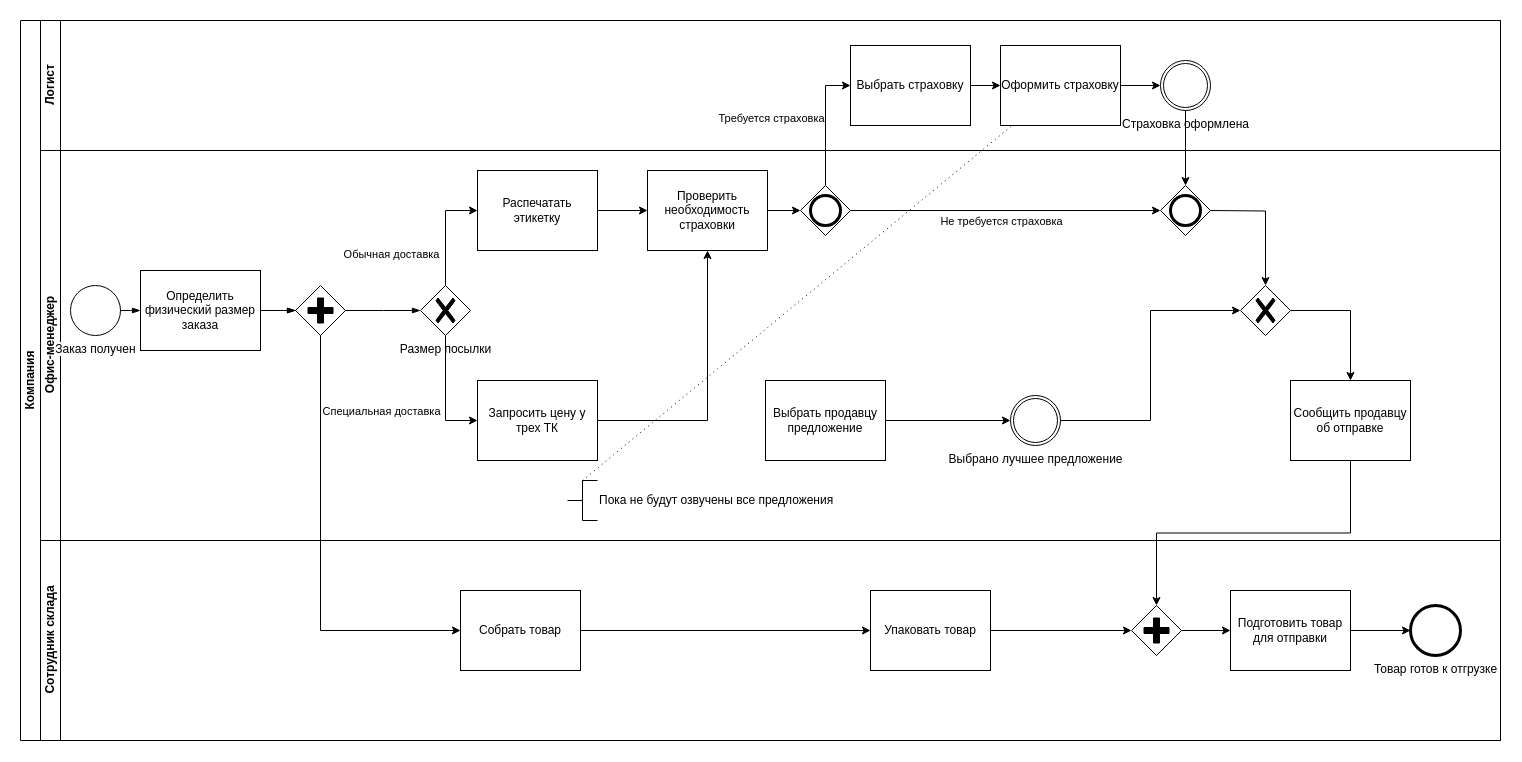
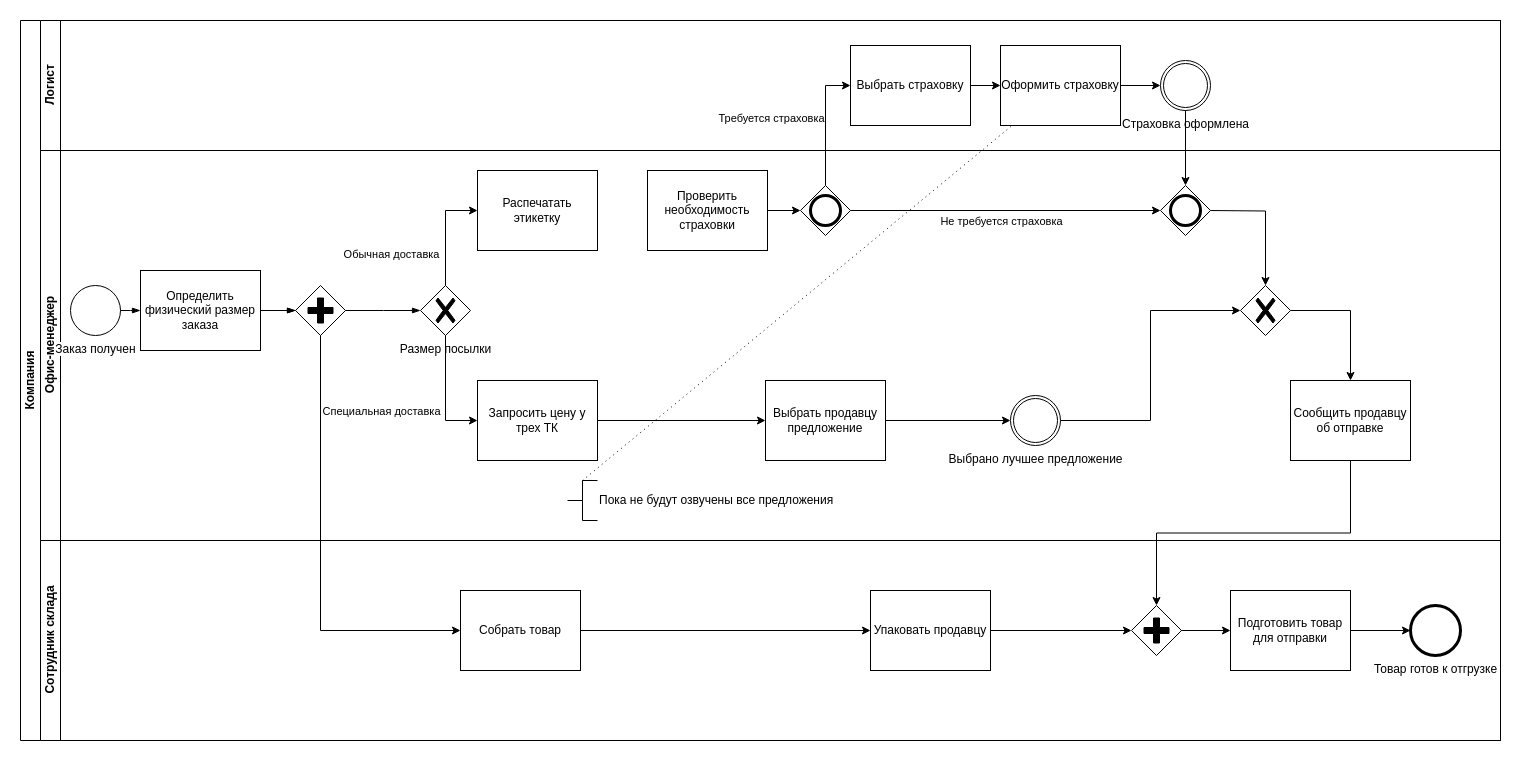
edge "Распечатать этикетку" -> "Проверить необходимость страховки": removed
edge "Запросить цену у трех ТК" -> "Проверить необходимость страховки": now "Запросить цену у трех ТК" -> "Выбрать продавцу предложение"
node "Упаковать товар": label "Упаковать товар" -> "Упаковать продавцу"
